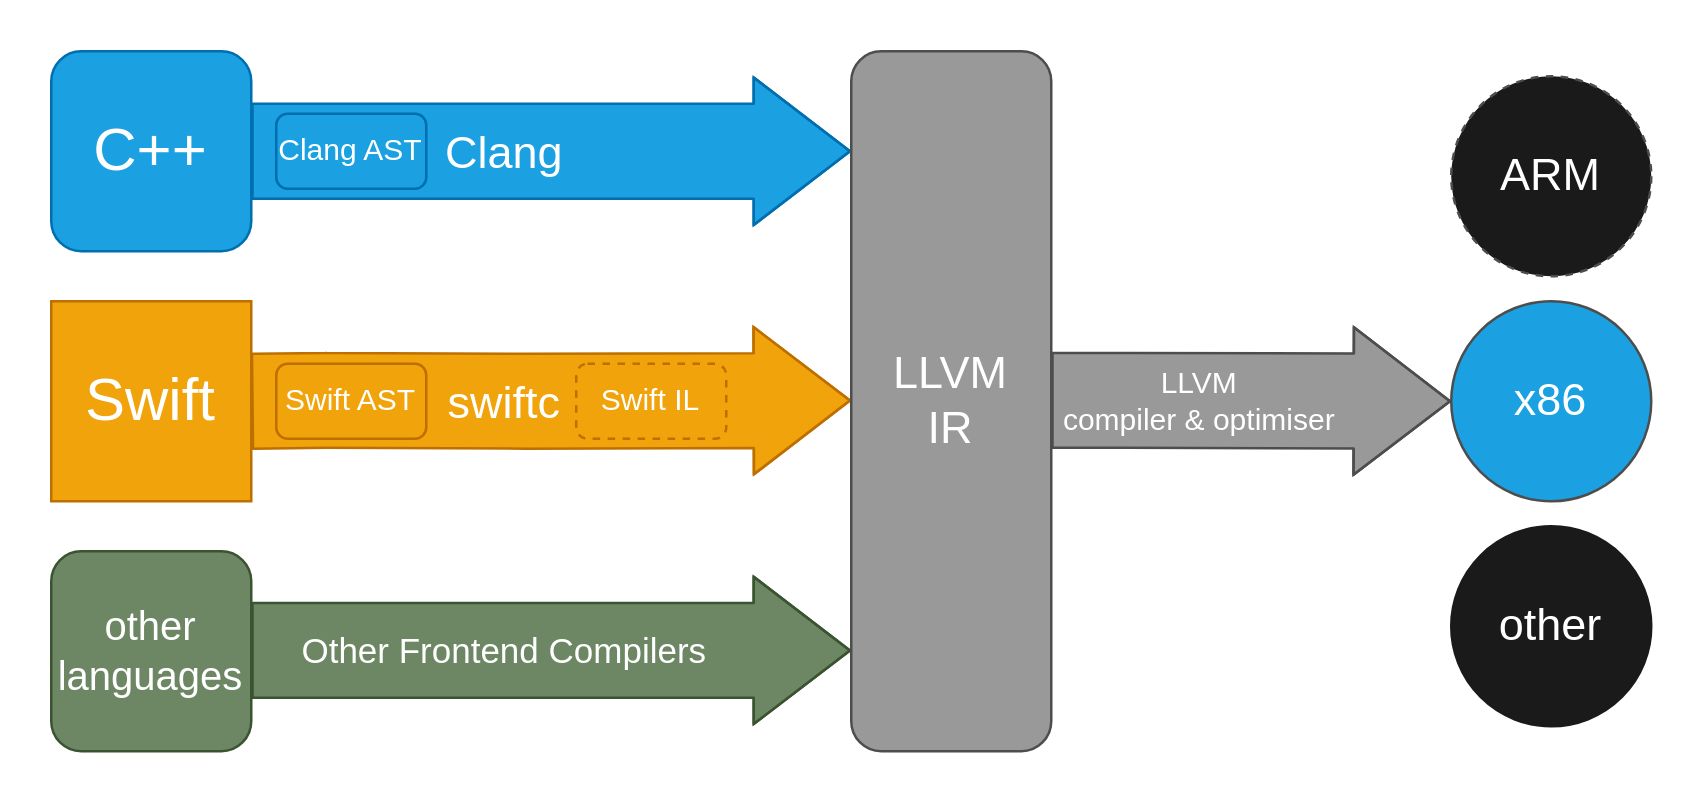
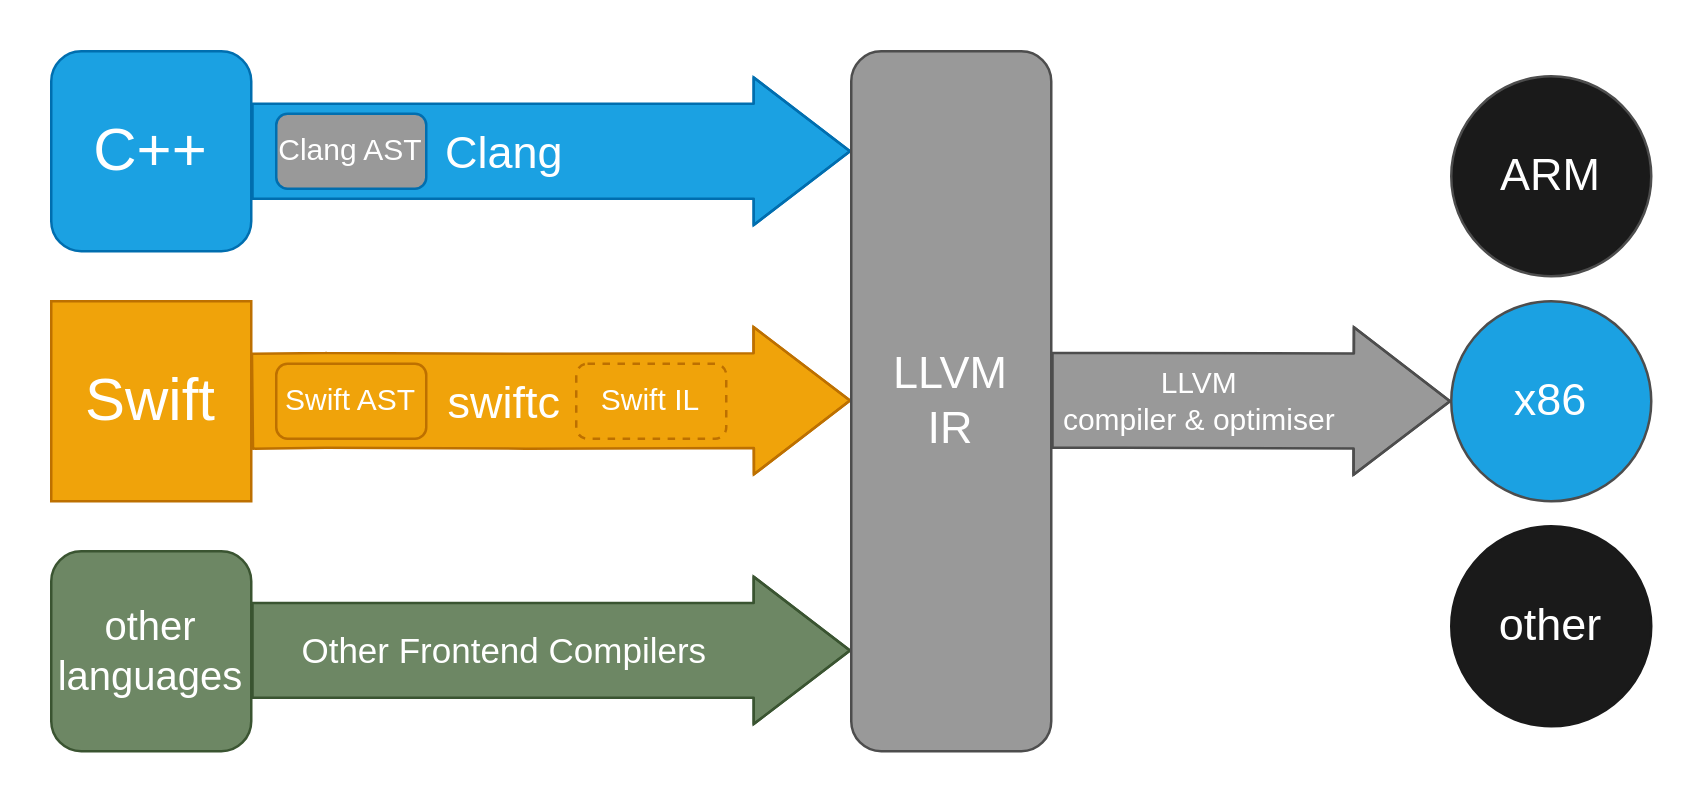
node "Clang AST": fillcolor #1ba1e2 -> #999999
node "ARM": style dashed -> solid
